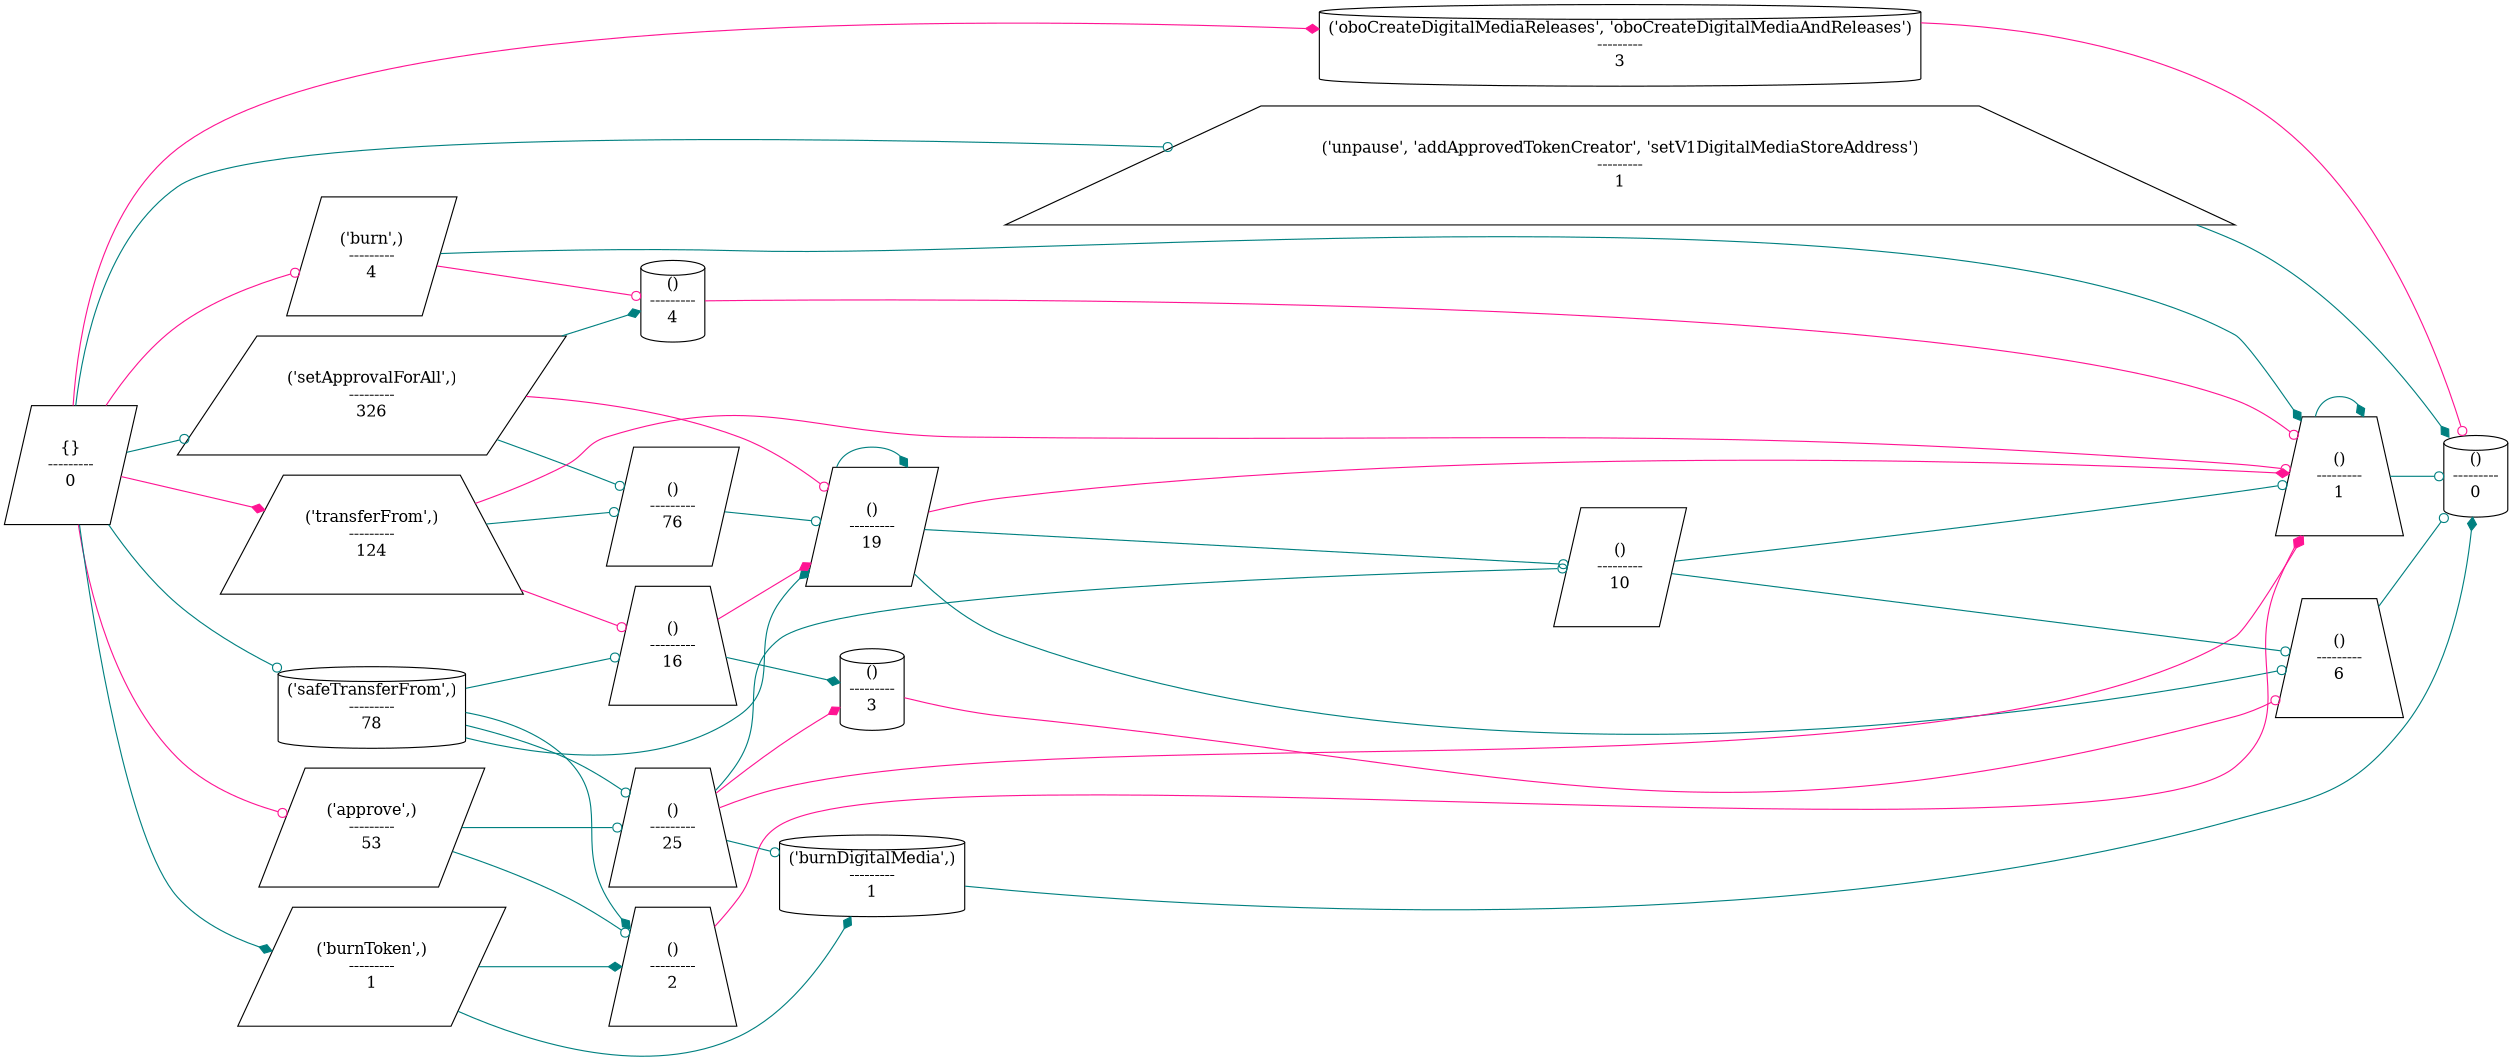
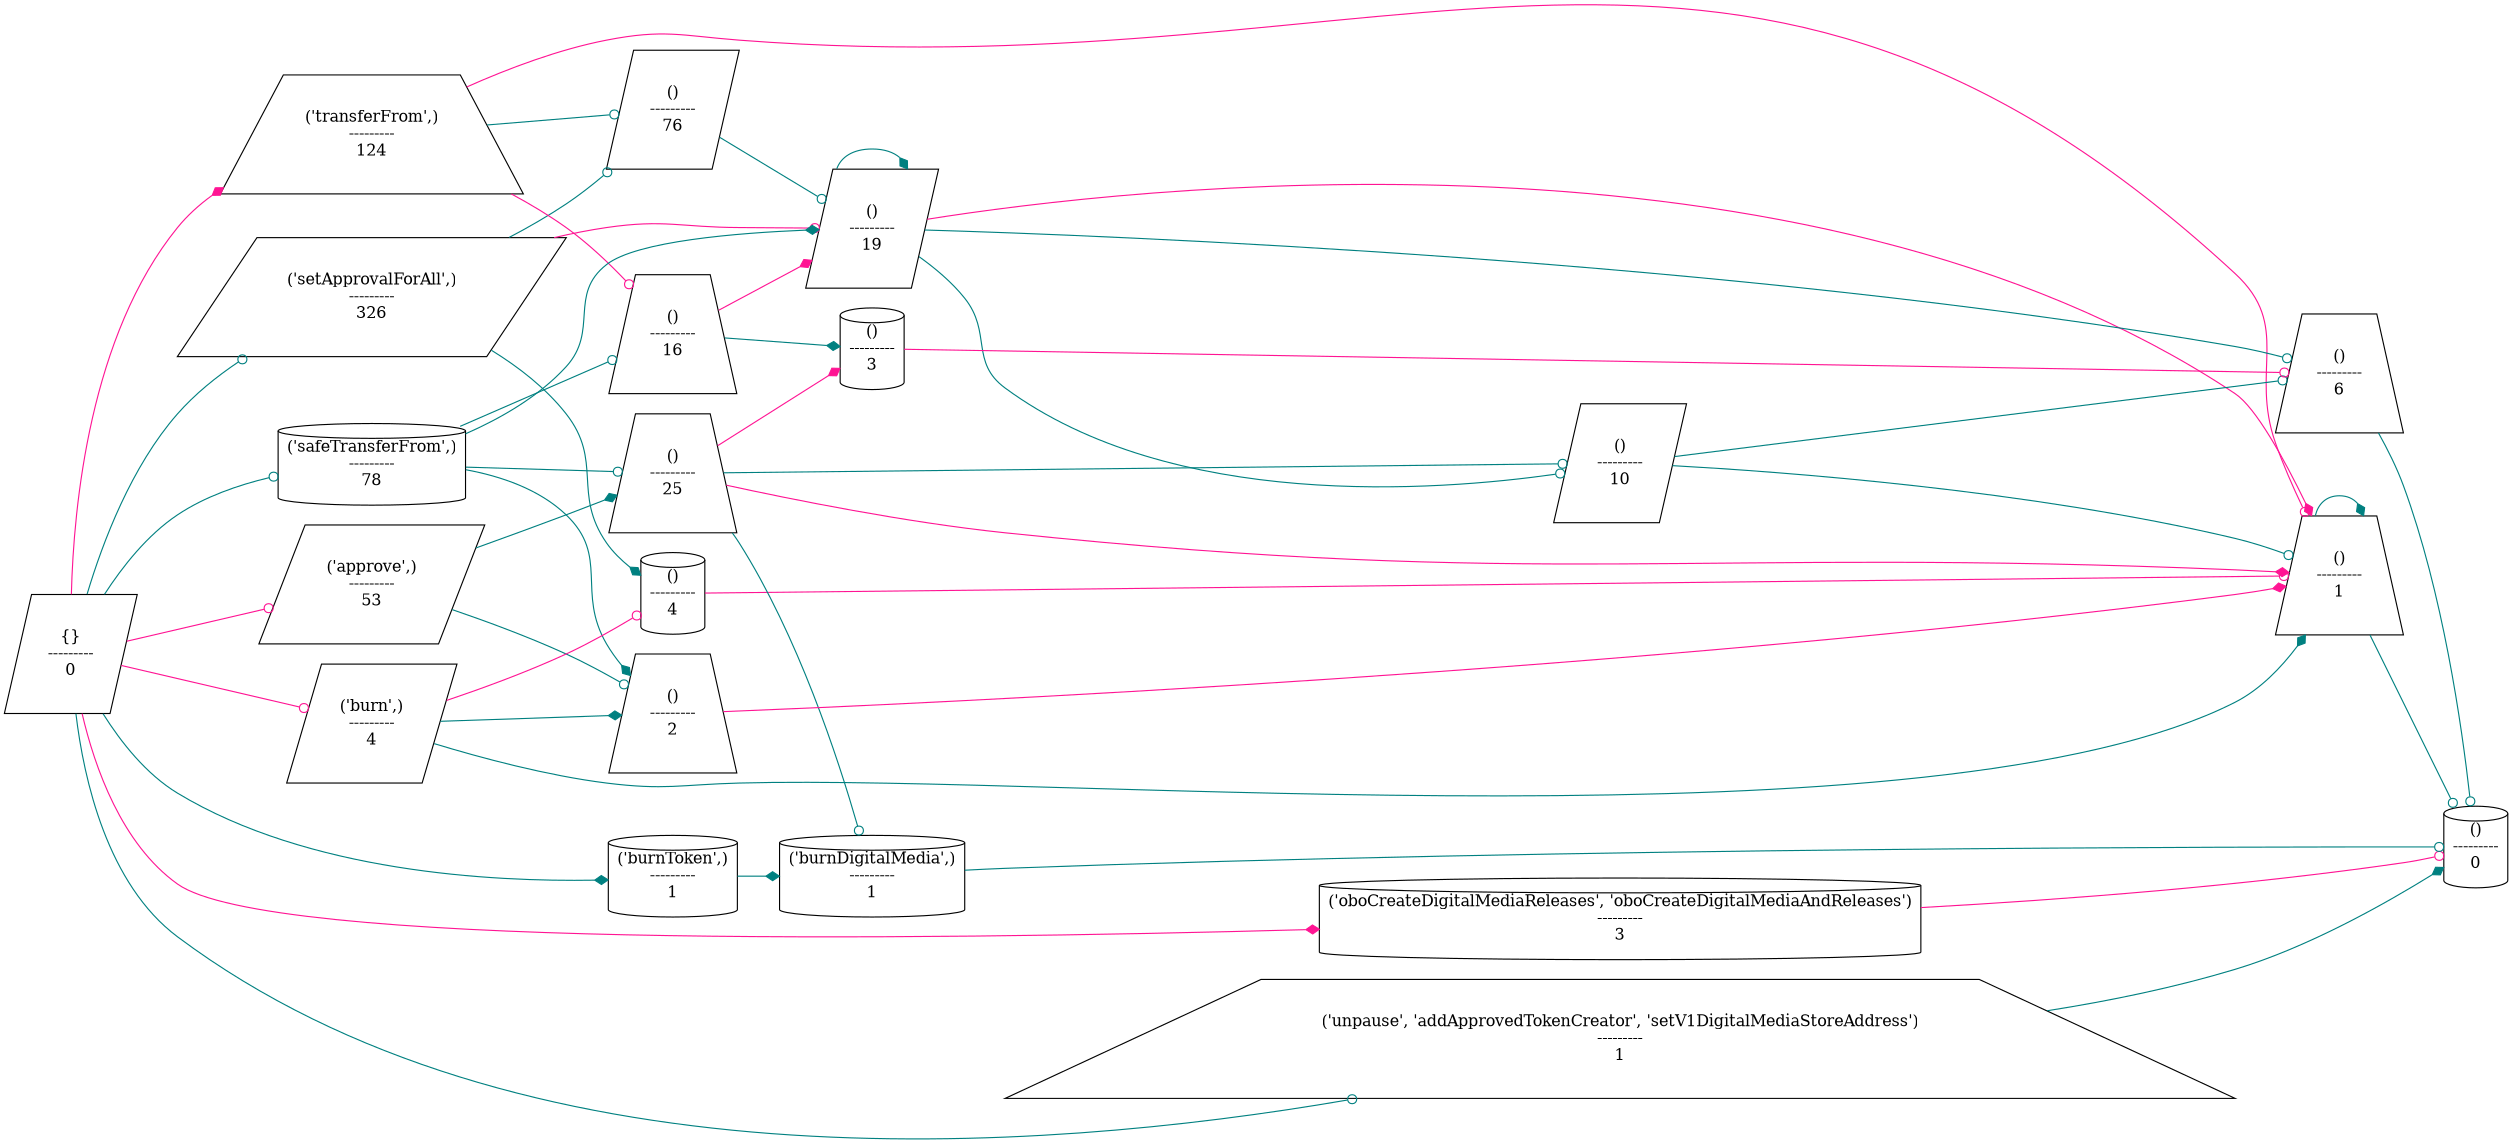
edge "('approve',) --------- 53" -> "() --------- 25": arrowhead odot -> diamond
edge "('burnDigitalMedia',) --------- 1" -> "() --------- 0": arrowhead diamond -> odot
node "('burnToken',) --------- 1": shape parallelogram -> cylinder
edge "('burnToken',) --------- 1" -> "() --------- 2": now "('burn',) --------- 4" -> "() --------- 2"
